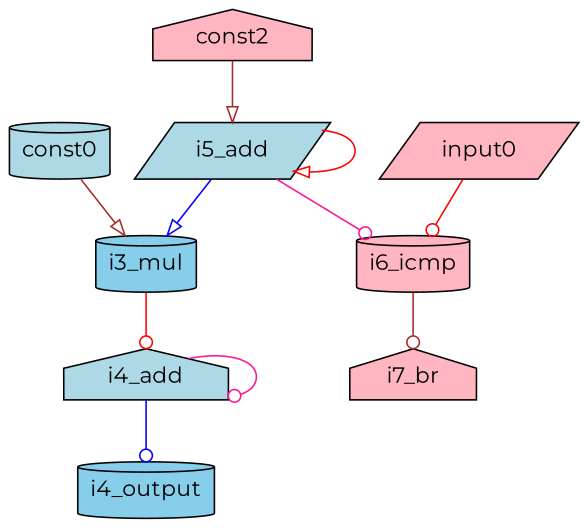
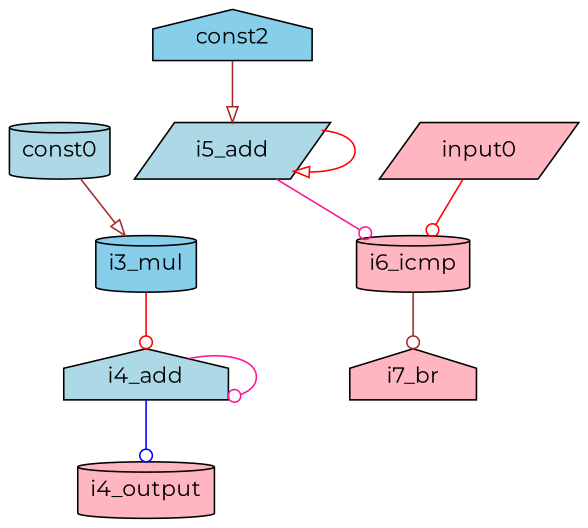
node "const2": fillcolor lightpink -> skyblue
edge "i5_add" -> "i3_mul": removed
node "i4_output": fillcolor skyblue -> lightpink
